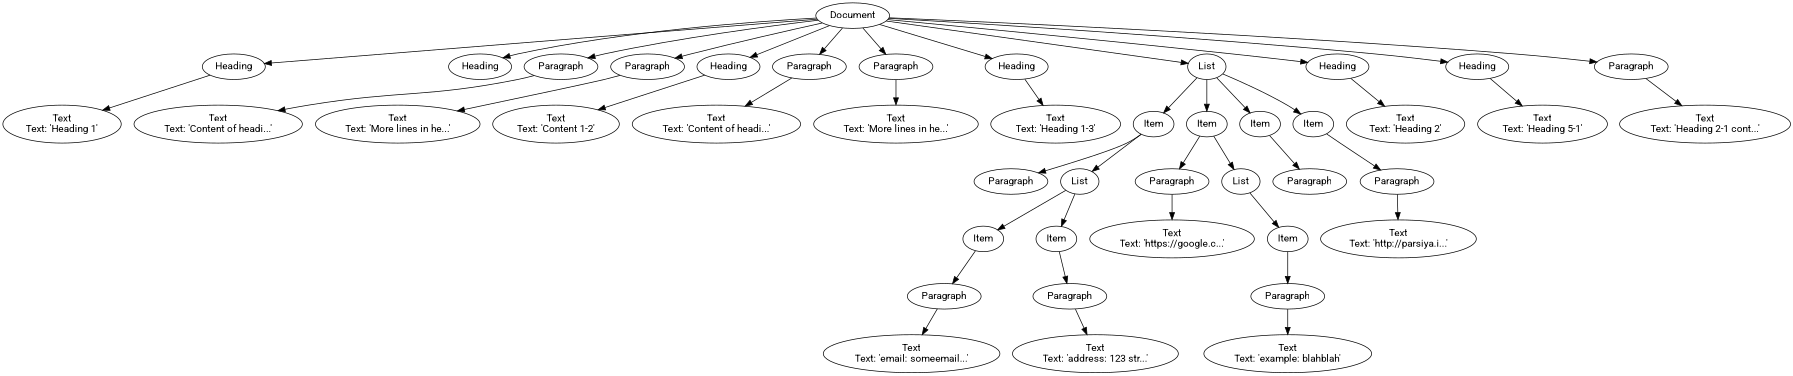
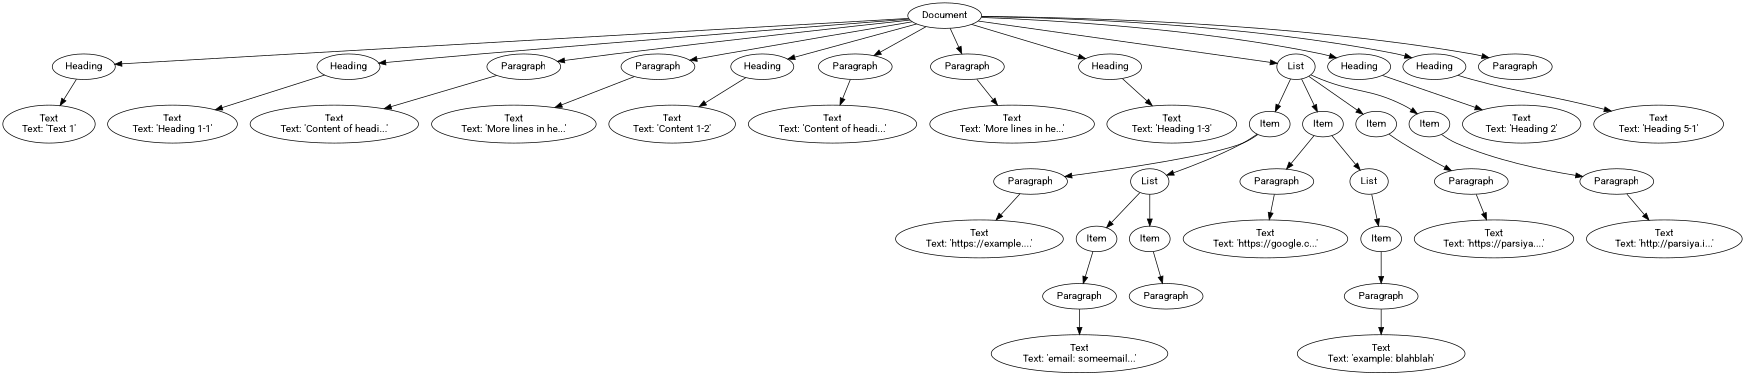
node "Text Text: 'Heading 1'": label "Text Text: 'Heading 1'" -> "Text Text: 'Text 1'"
node "Text Text: 'Heading 1-1'": added
node "Text Text: 'Heading 2-1 cont...'": removed
node "Text Text: 'https://example....'": added
node "Text Text: 'https://parsiya....'": added
node "Text Text: 'address: 123 str...'": removed
